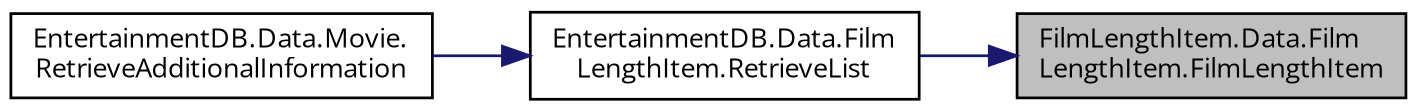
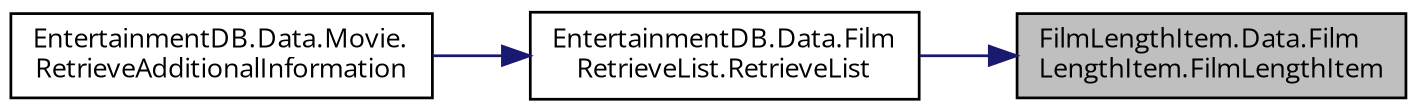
node "EntertainmentDB.Data.Film LengthItem.RetrieveList": label "EntertainmentDB.Data.Film LengthItem.RetrieveList" -> "EntertainmentDB.Data.Film RetrieveList.RetrieveList"
